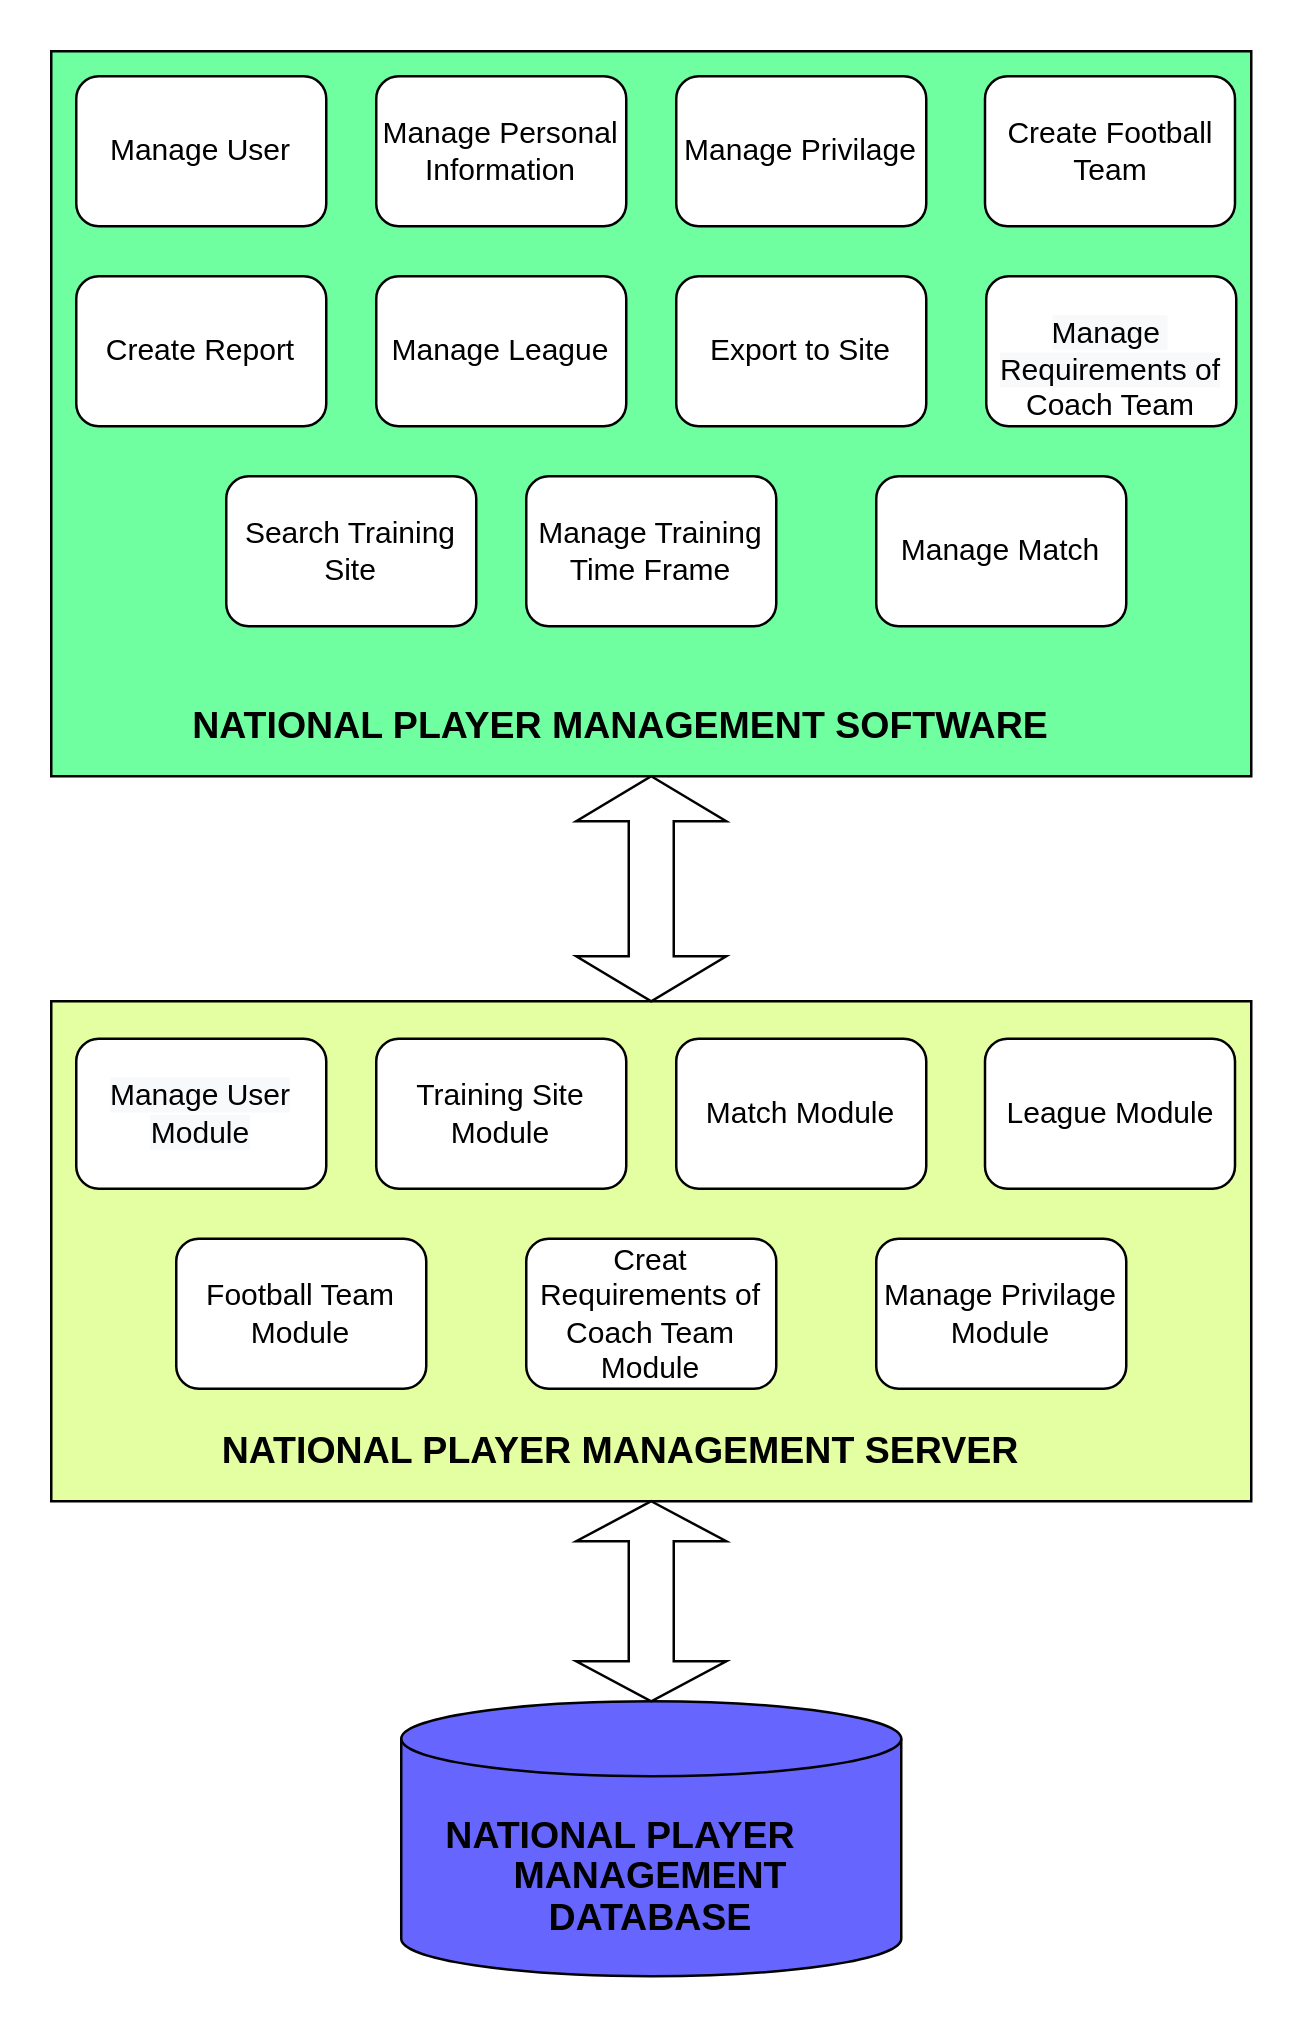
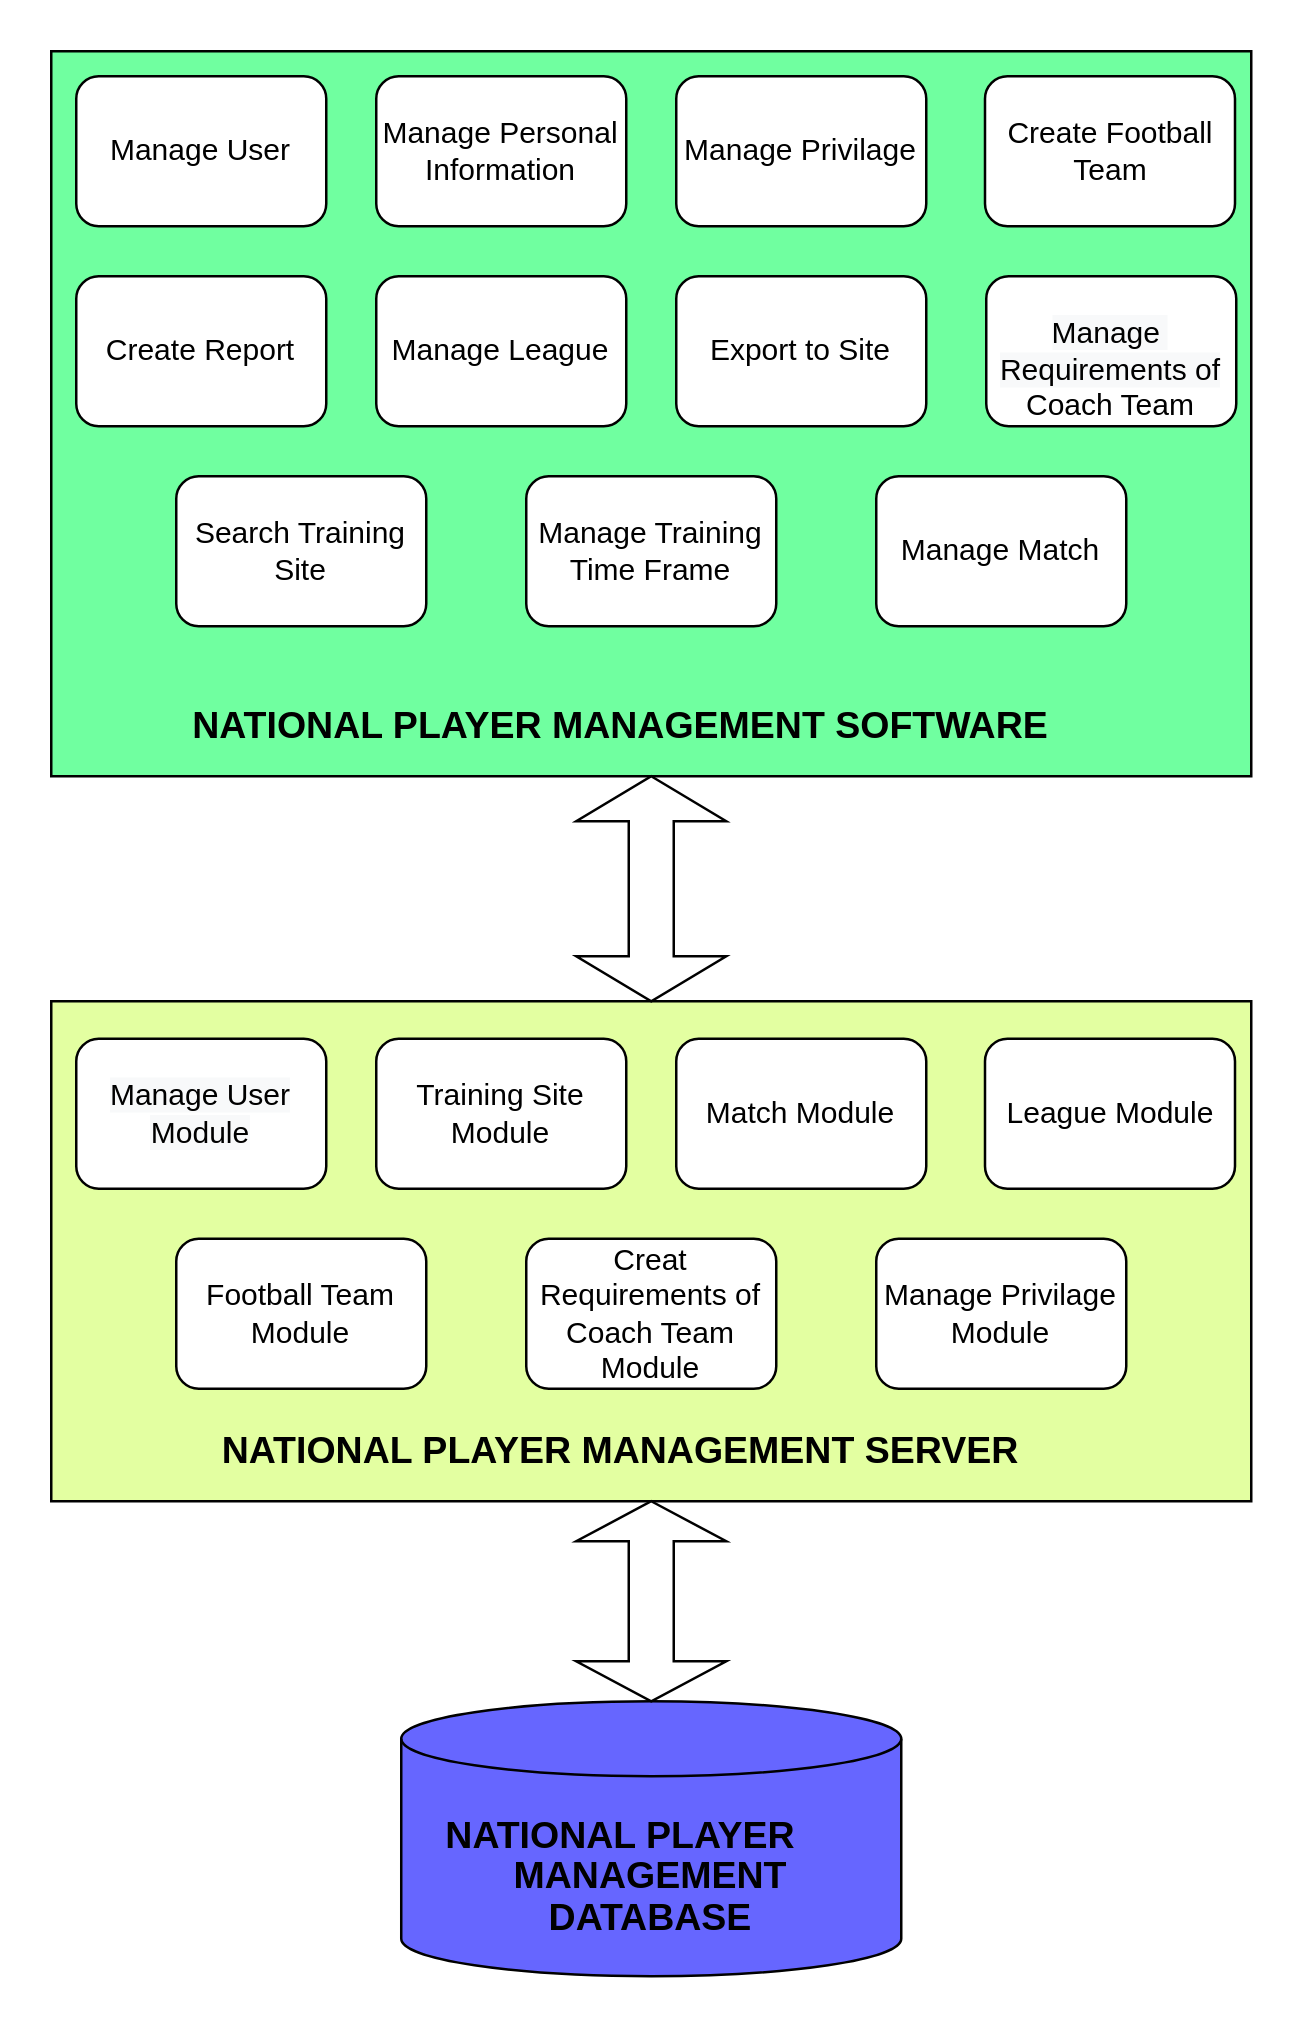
node "Search Training Site": moved (351, 551) -> (301, 551)
